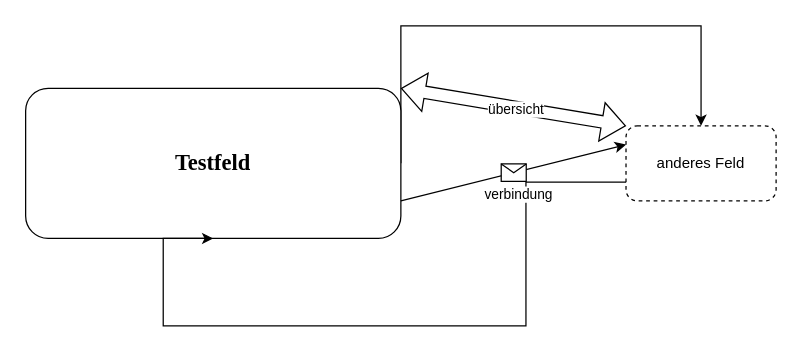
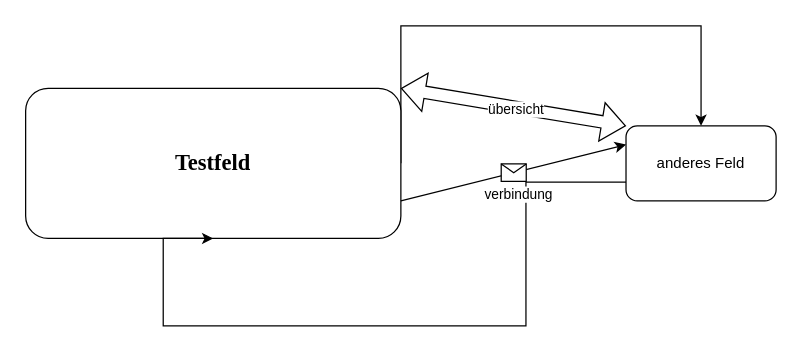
node "anderes Feld": style dashed -> solid
